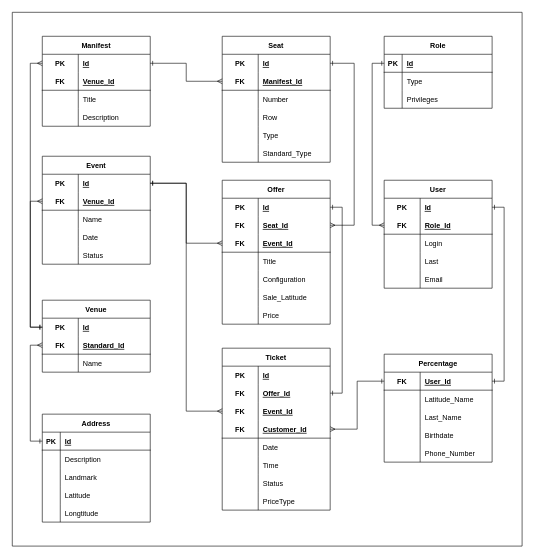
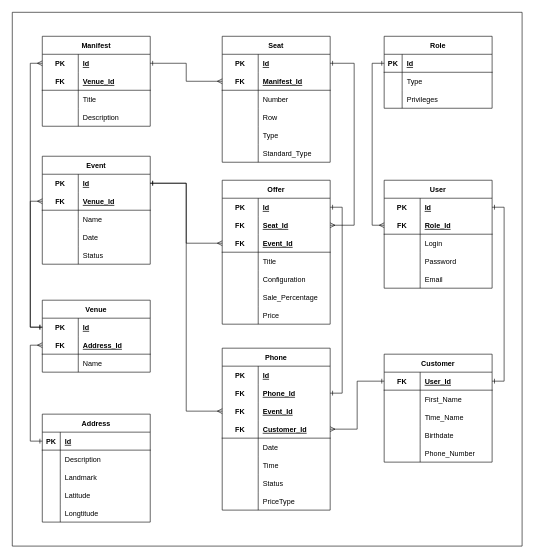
node "Last": label "Last" -> "Password"
node "Sale_Latitude": label "Sale_Latitude" -> "Sale_Percentage"
node "Standard_Id": label "Standard_Id" -> "Address_Id"
node "Ticket": label "Ticket" -> "Phone"
node "Percentage": label "Percentage" -> "Customer"
node "Offer_Id": label "Offer_Id" -> "Phone_Id"
node "Latitude_Name": label "Latitude_Name" -> "First_Name"
node "Last_Name": label "Last_Name" -> "Time_Name"
